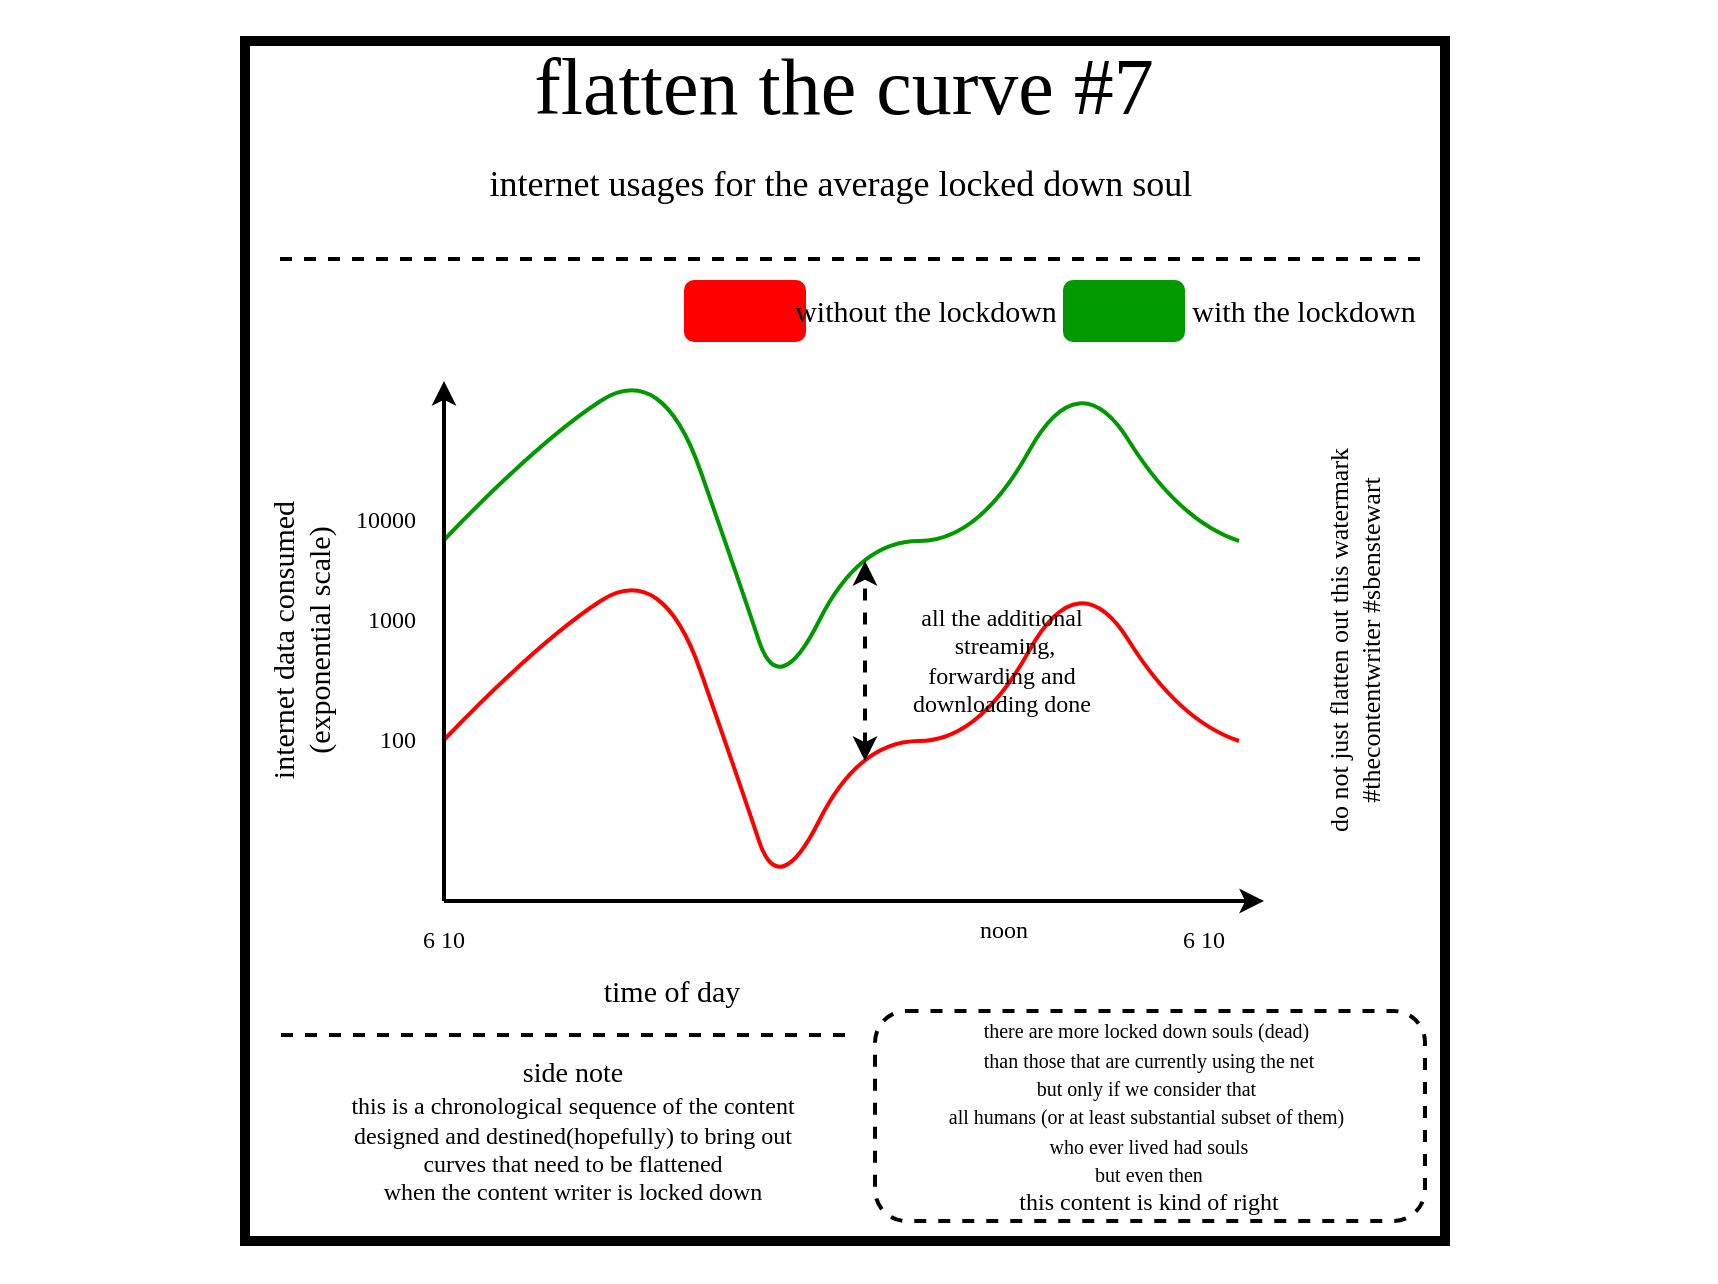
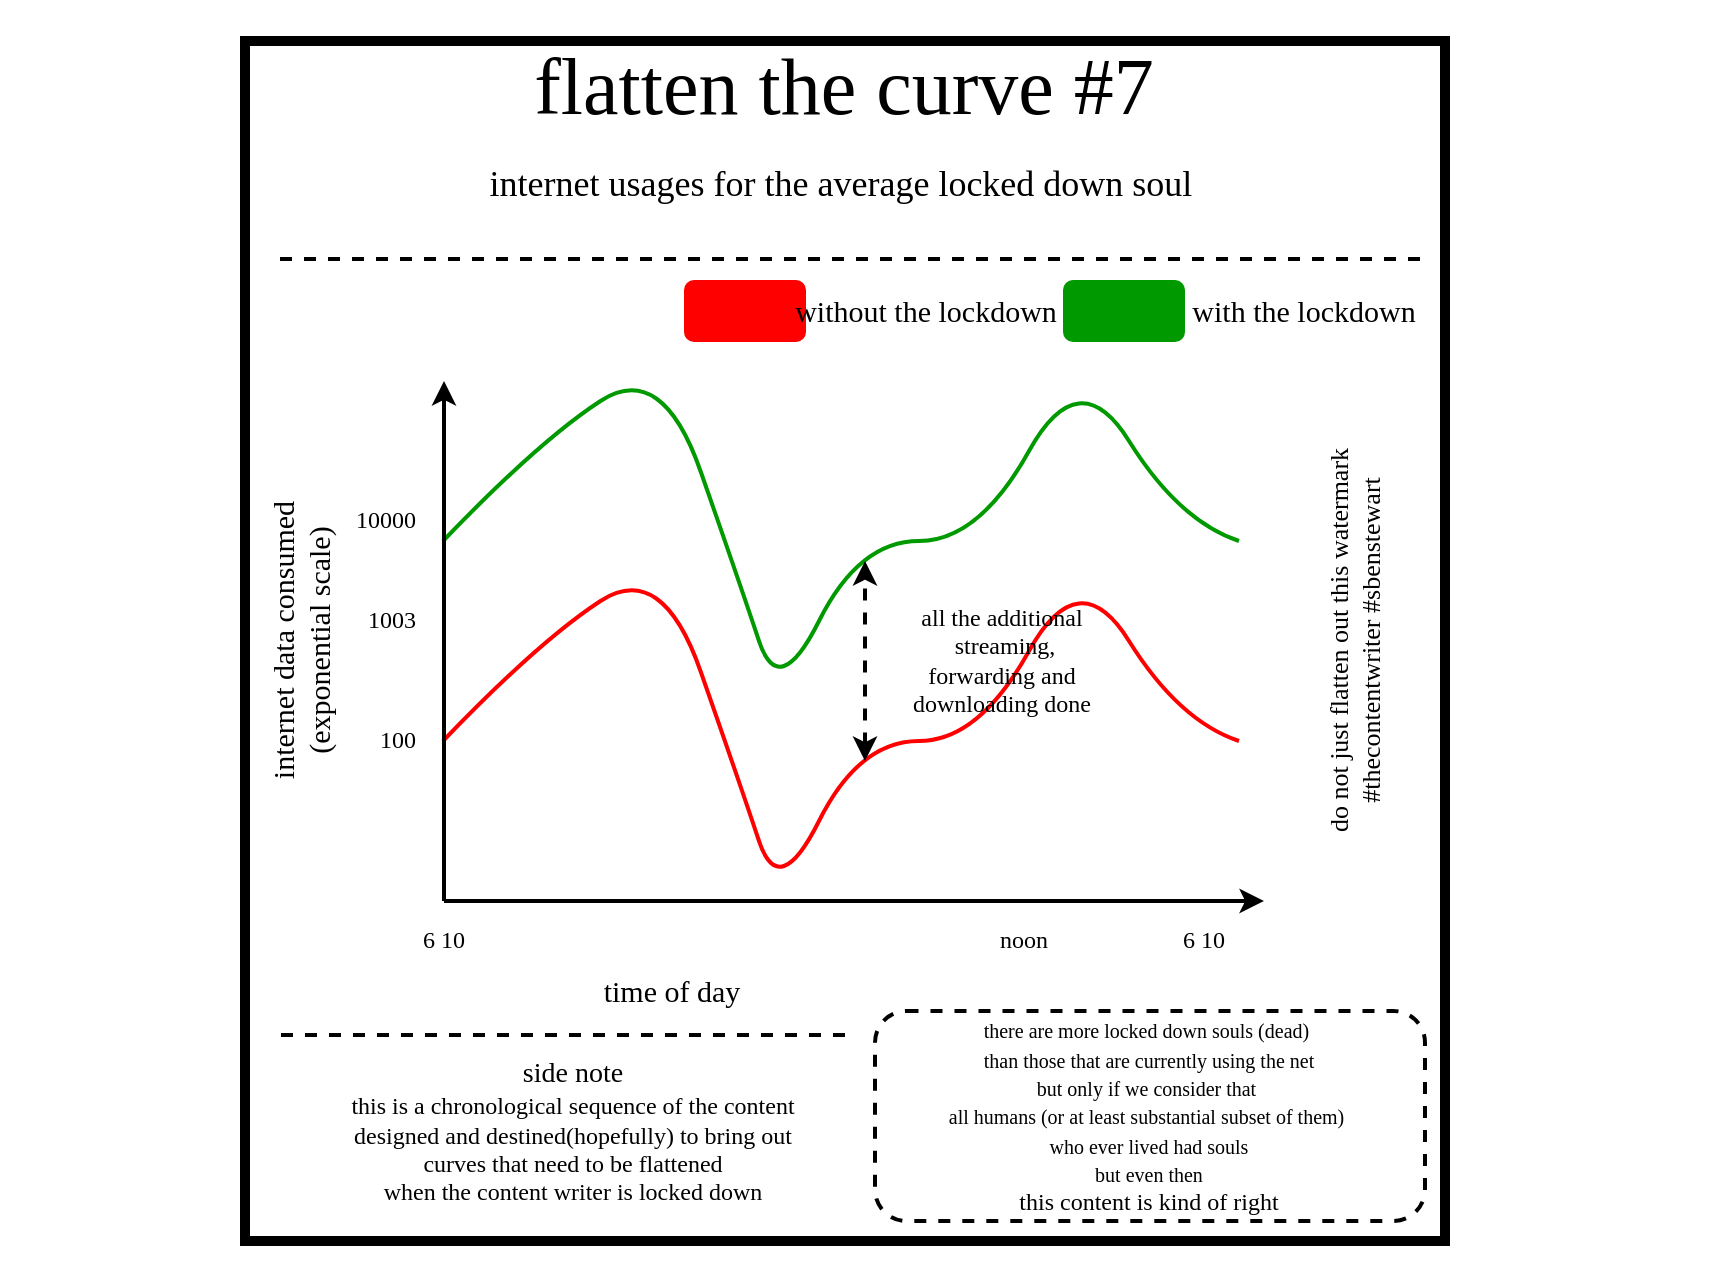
node "1000": label "1000" -> "1003"
node "noon": moved (1004, 931) -> (1024, 941)
